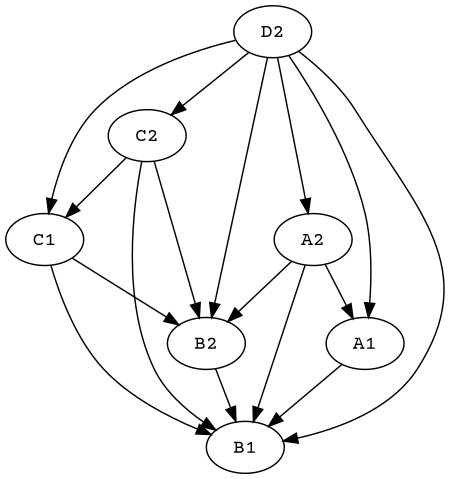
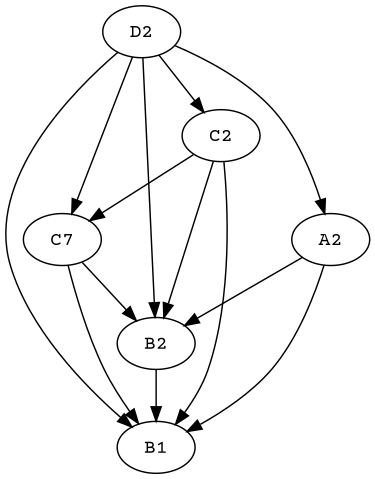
node "C1": label "C1" -> "C7"
node "A1": removed
